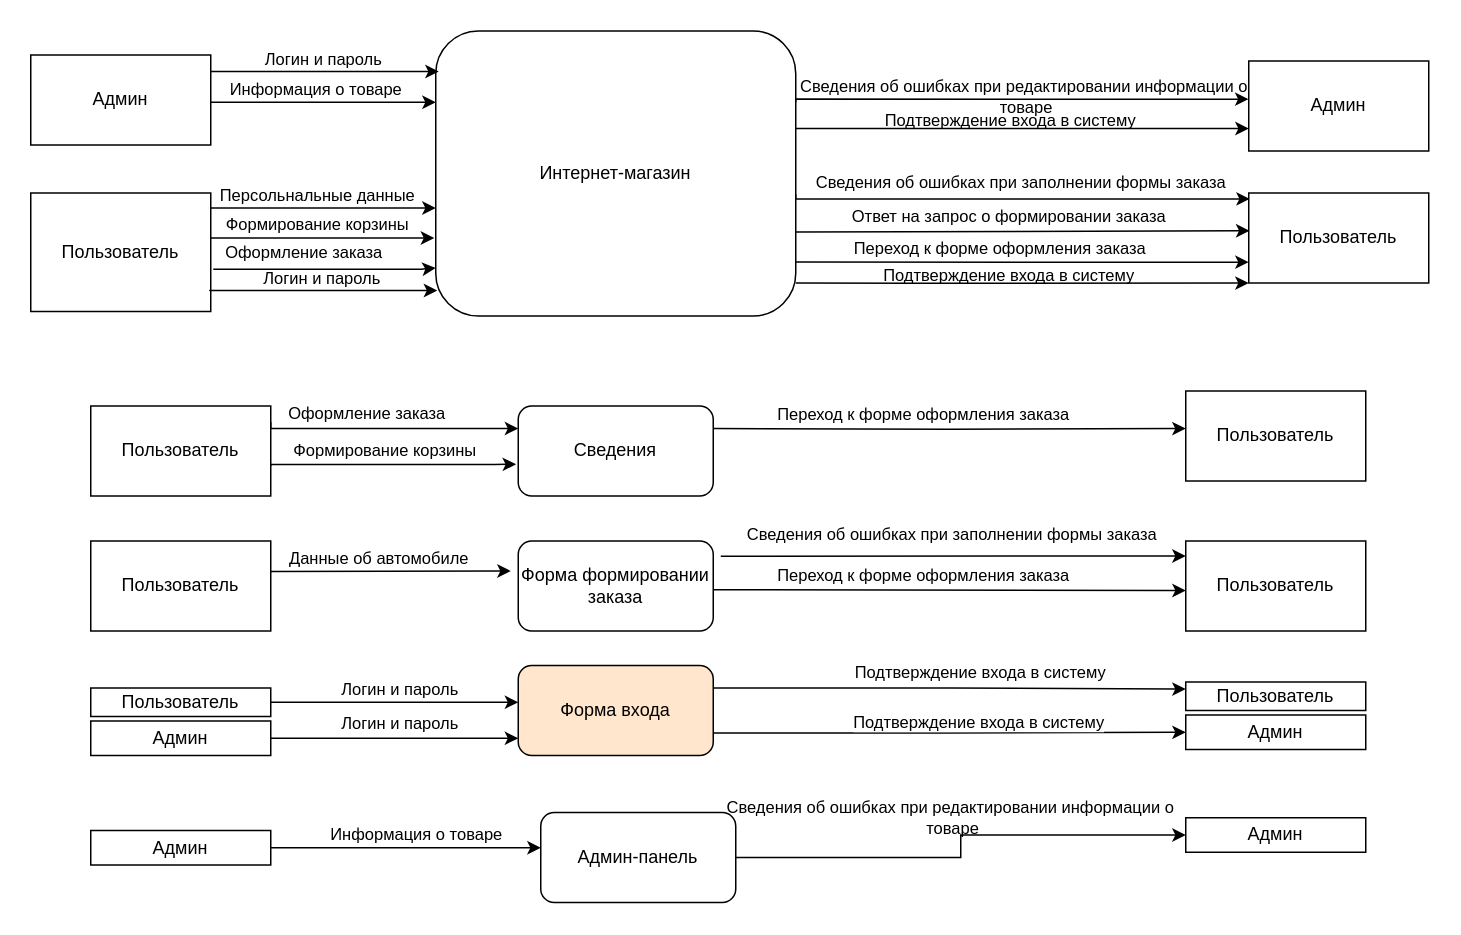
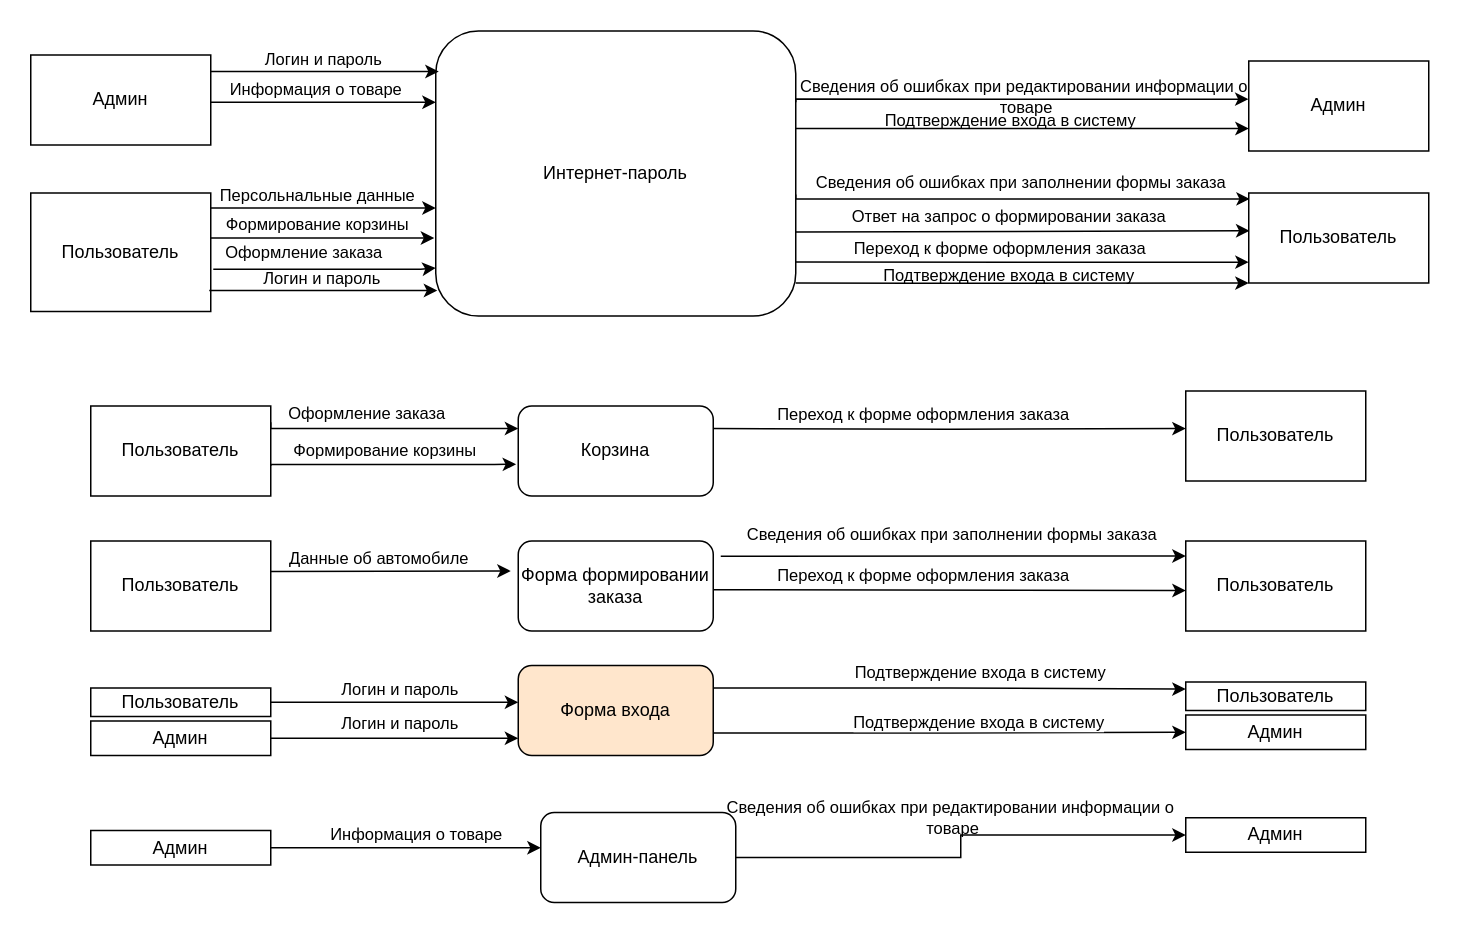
node "Интернет-магазин": label "Интернет-магазин" -> "Интернет-пароль"
node "Сведения": label "Сведения" -> "Корзина"
